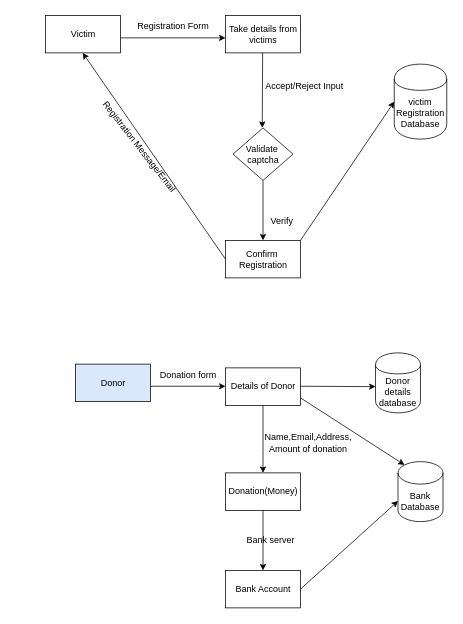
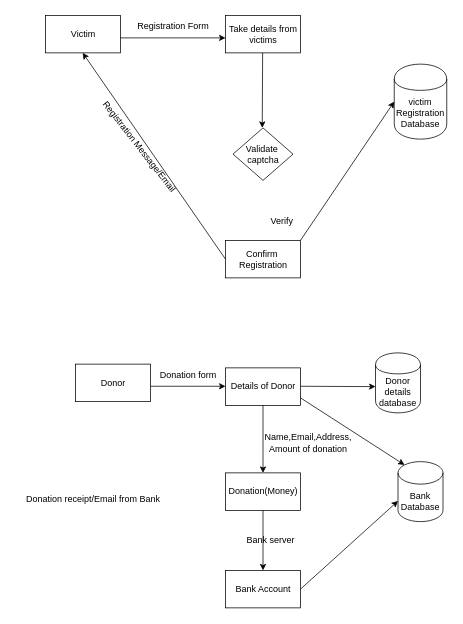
node "Accept/Reject Input": removed
edge "Validate captcha" -> "Confirm Registration": removed
node "Donor": fillcolor #dae8fc -> #ffffff
node "Donation receipt/Email from Bank": added
